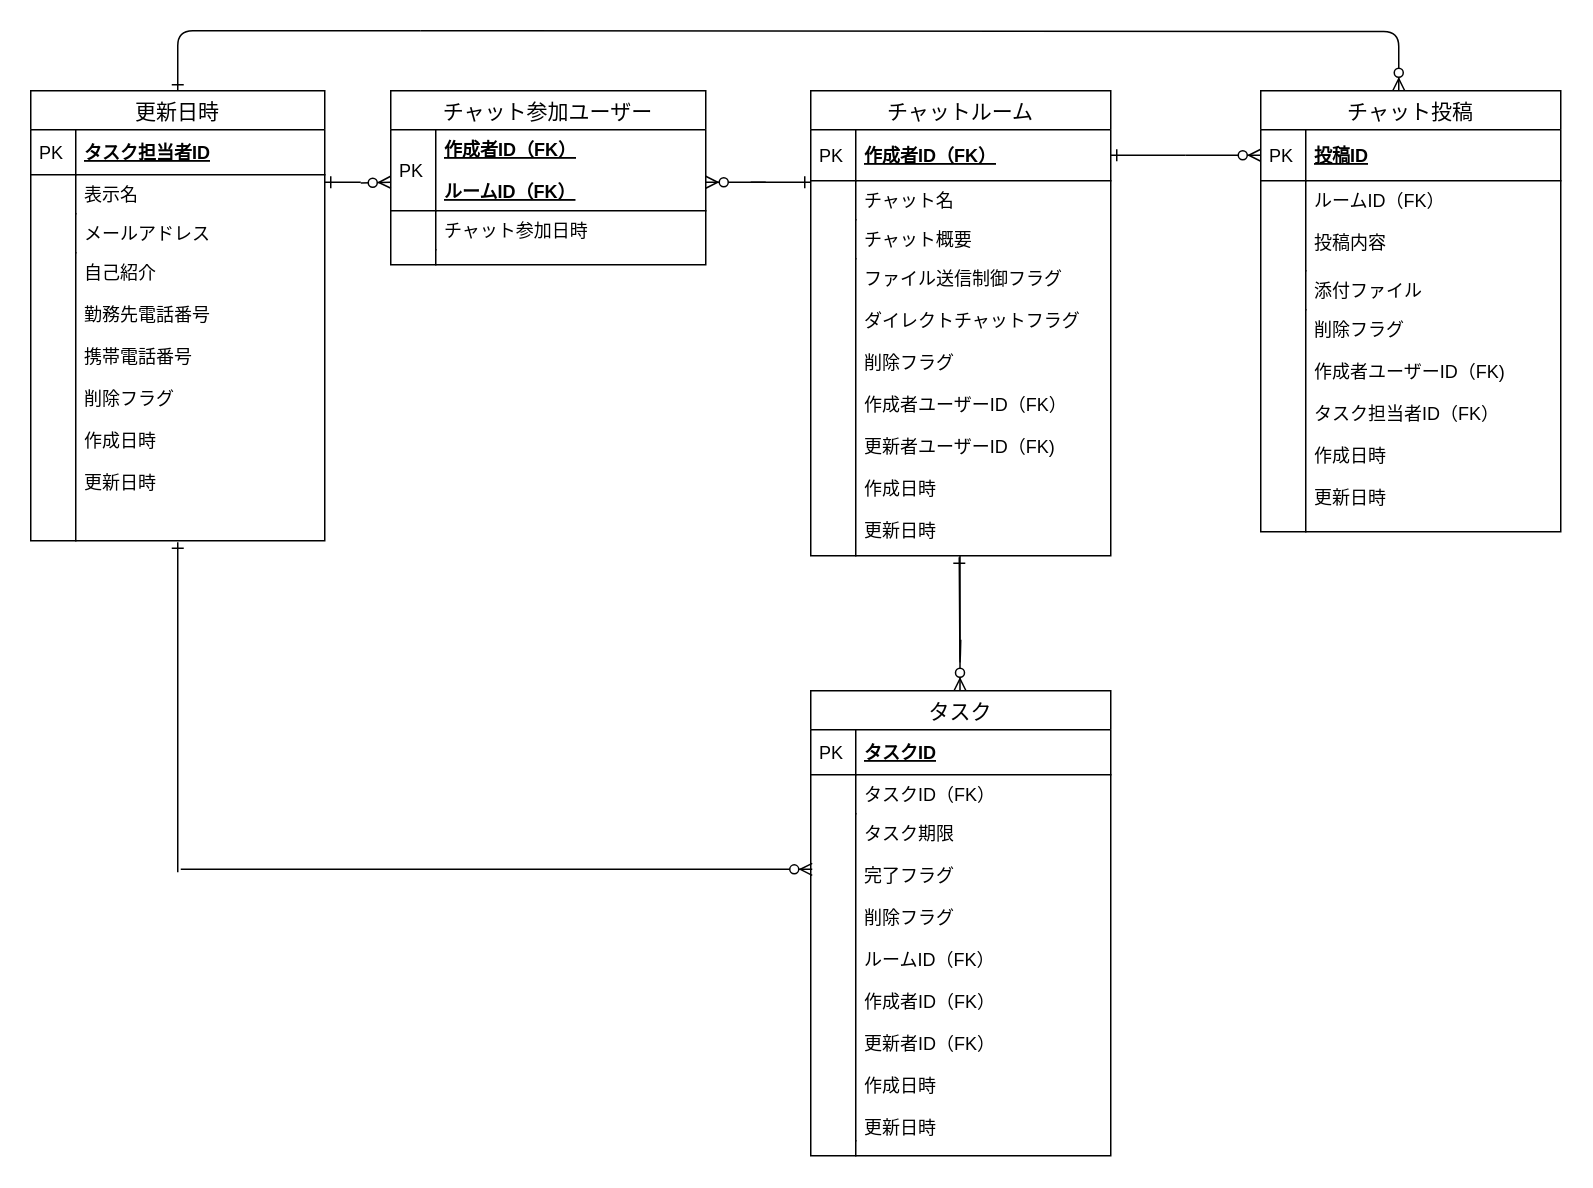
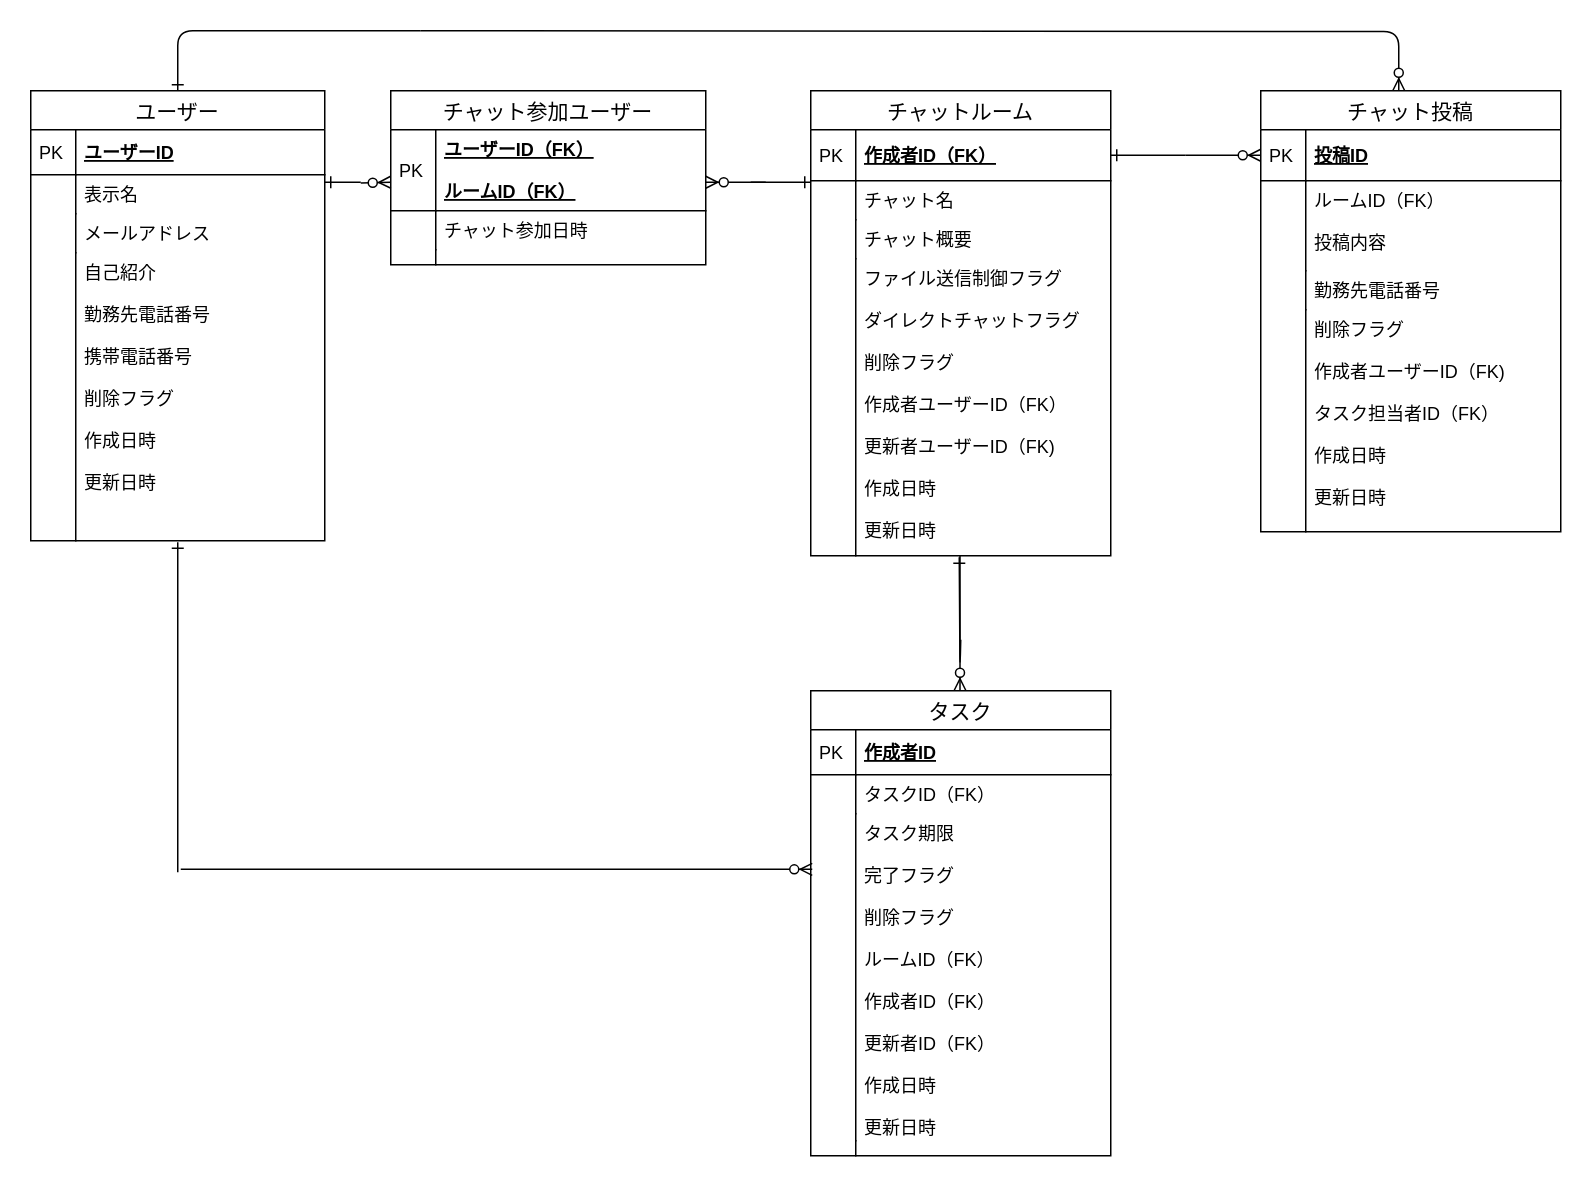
node "更新日時": label "更新日時" -> "ユーザー"
node "作成者ID（FK） ルームID（FK）": label "作成者ID（FK） ルームID（FK）" -> "ユーザーID（FK） ルームID（FK）"
node "タスク担当者ID": label "タスク担当者ID" -> "ユーザーID"
node "添付ファイル": label "添付ファイル" -> "勤務先電話番号"
node "タスクID": label "タスクID" -> "作成者ID"
